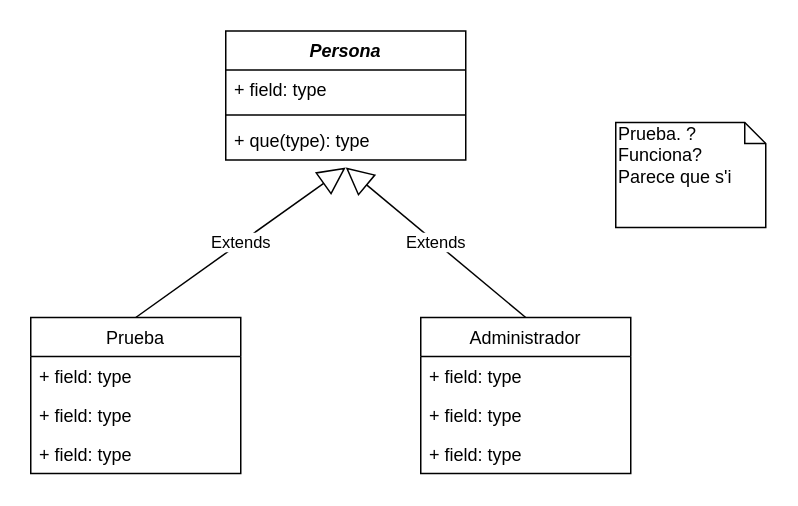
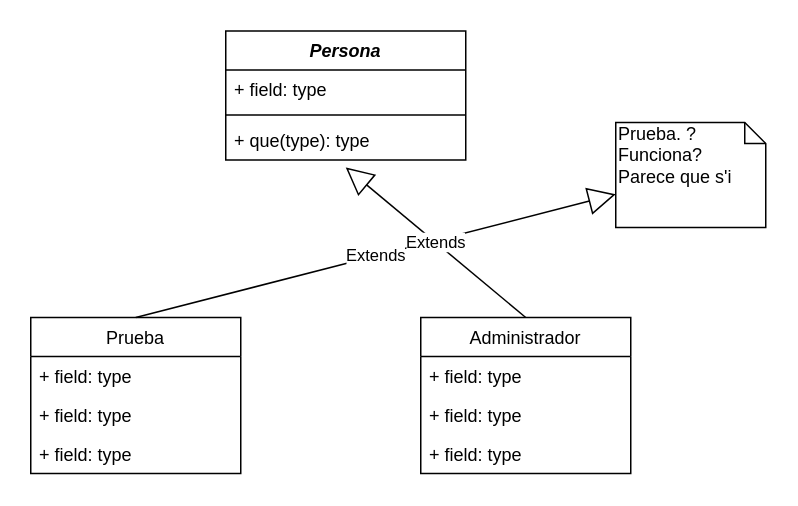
edge "Prueba" -> "+ que(type): type": now "Prueba" -> "Prueba. ?Funciona? Parece que s'i"
